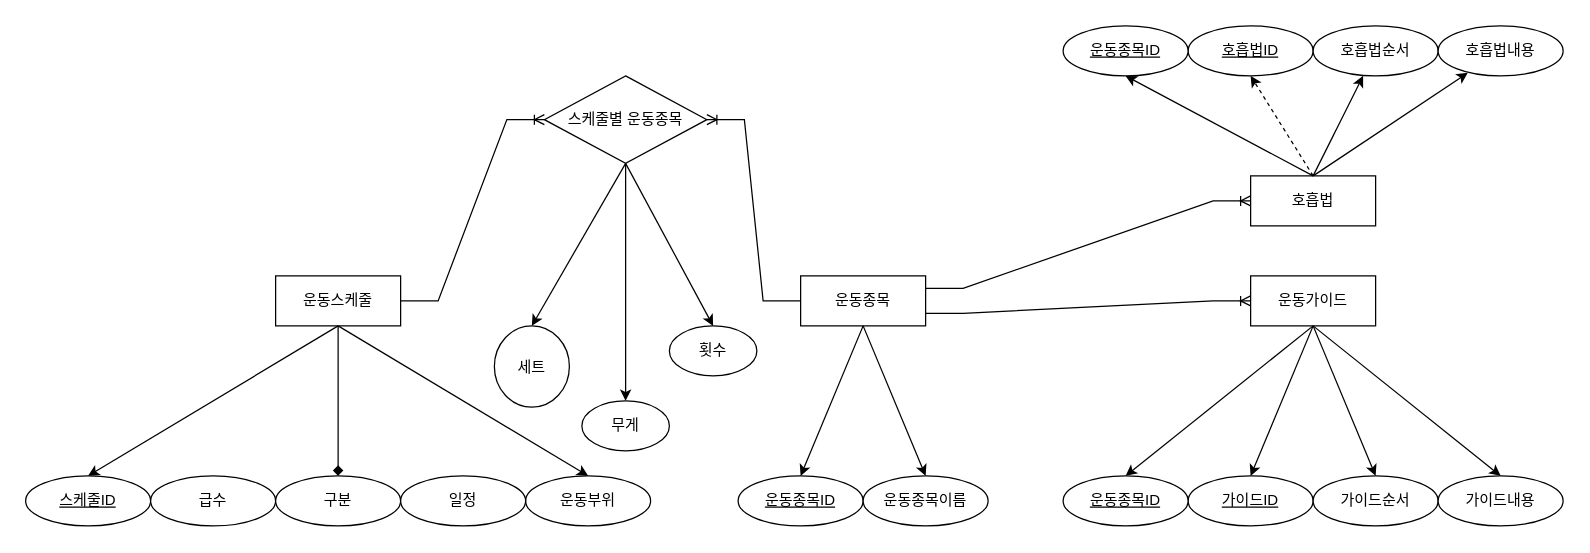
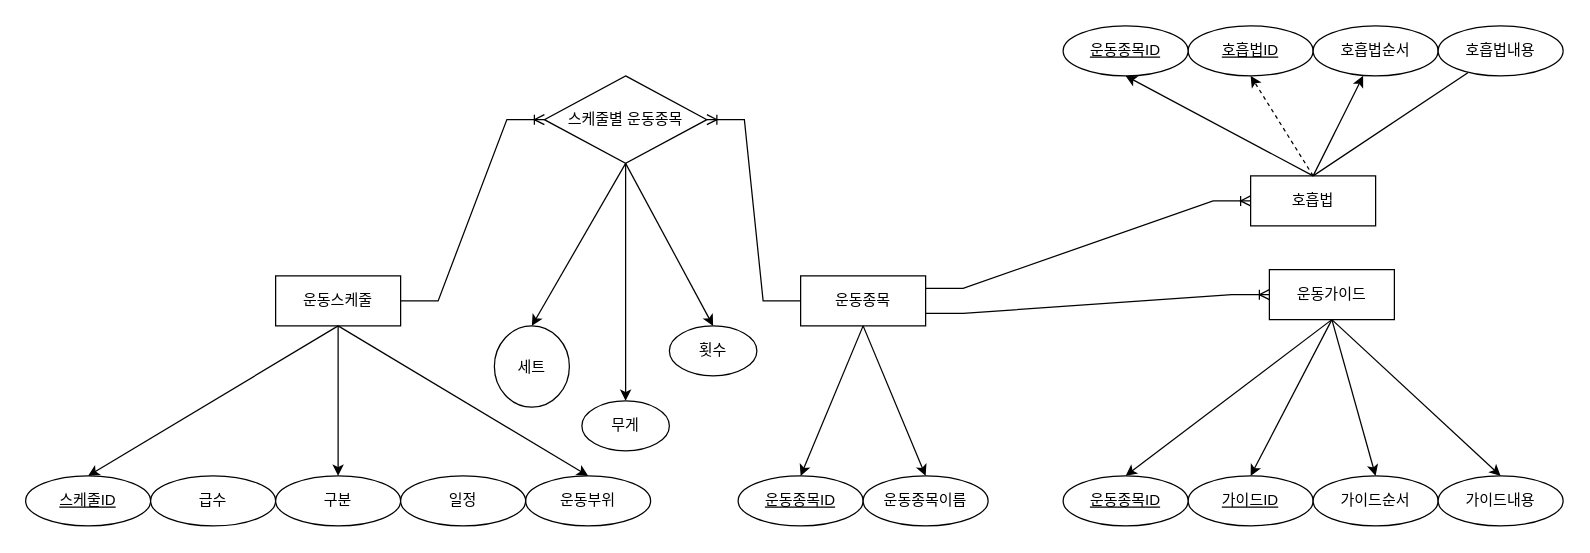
edge "호흡법" -> "호흡법내용": arrowhead classic -> none
node "운동가이드": moved (1313, 301) -> (1332, 294)
edge "운동스케줄" -> "구분": arrowhead diamond -> classic
